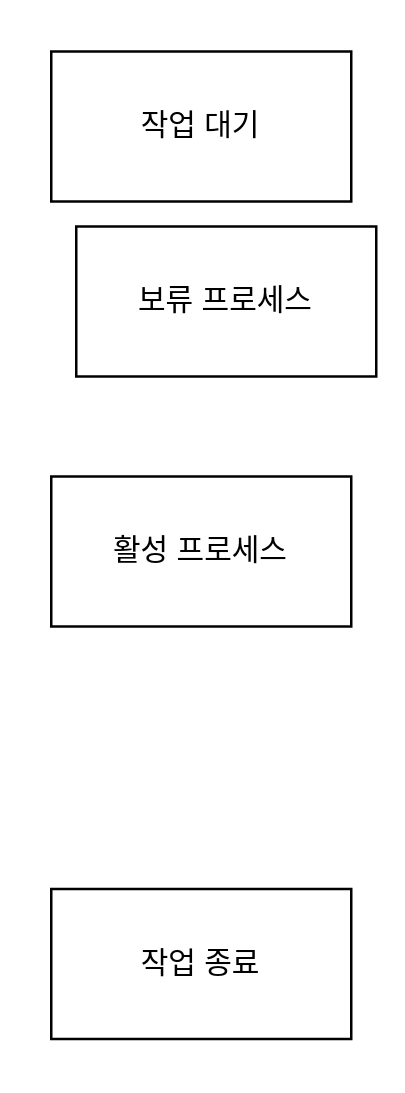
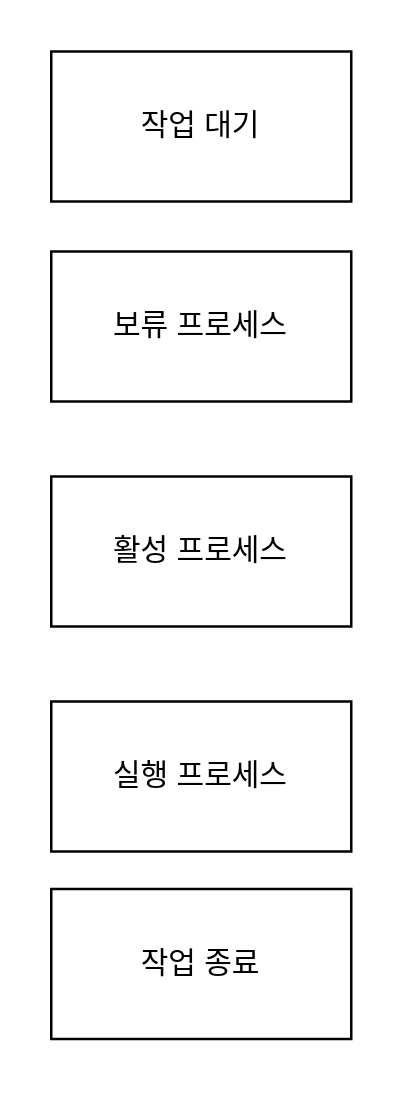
node "보류 프로세스": moved (226, 301) -> (201, 326)
node "실행 프로세스": added
